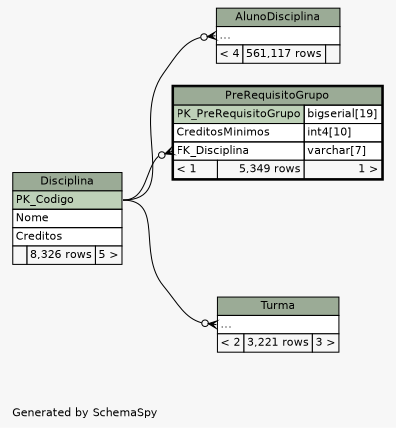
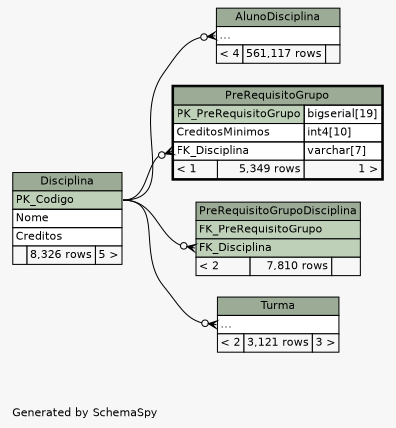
node "PreRequisitoGrupoDisciplina": added
node "Turma": text "3,221 rows" -> "3,121 rows"
